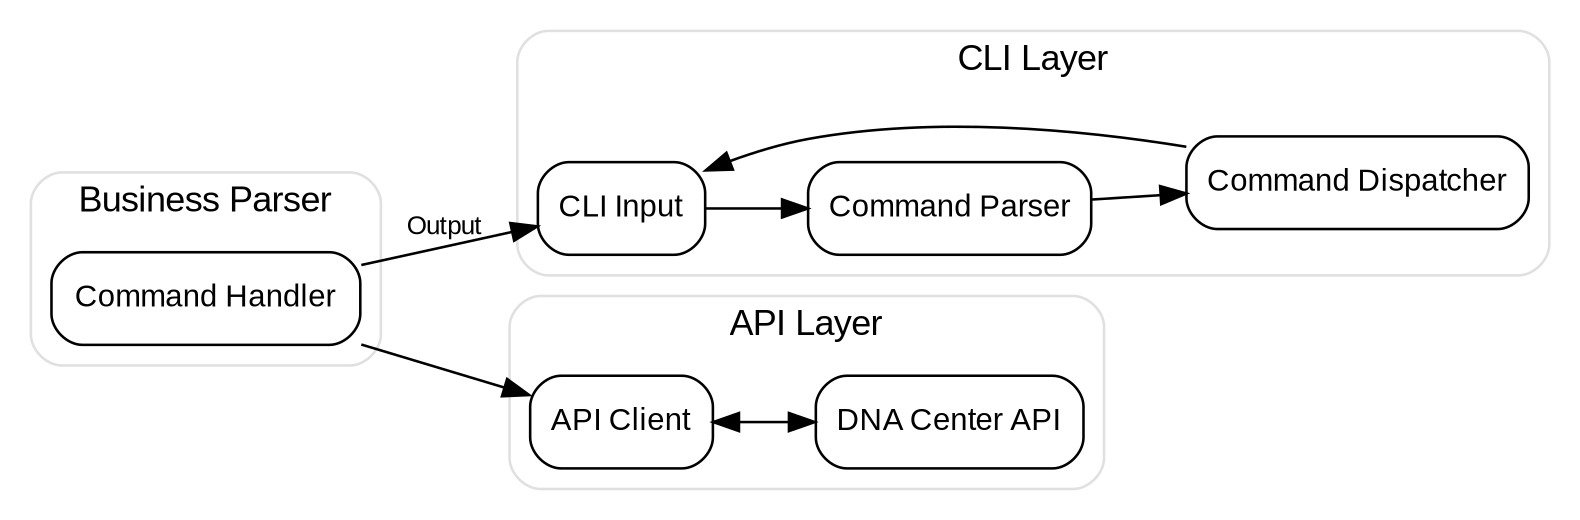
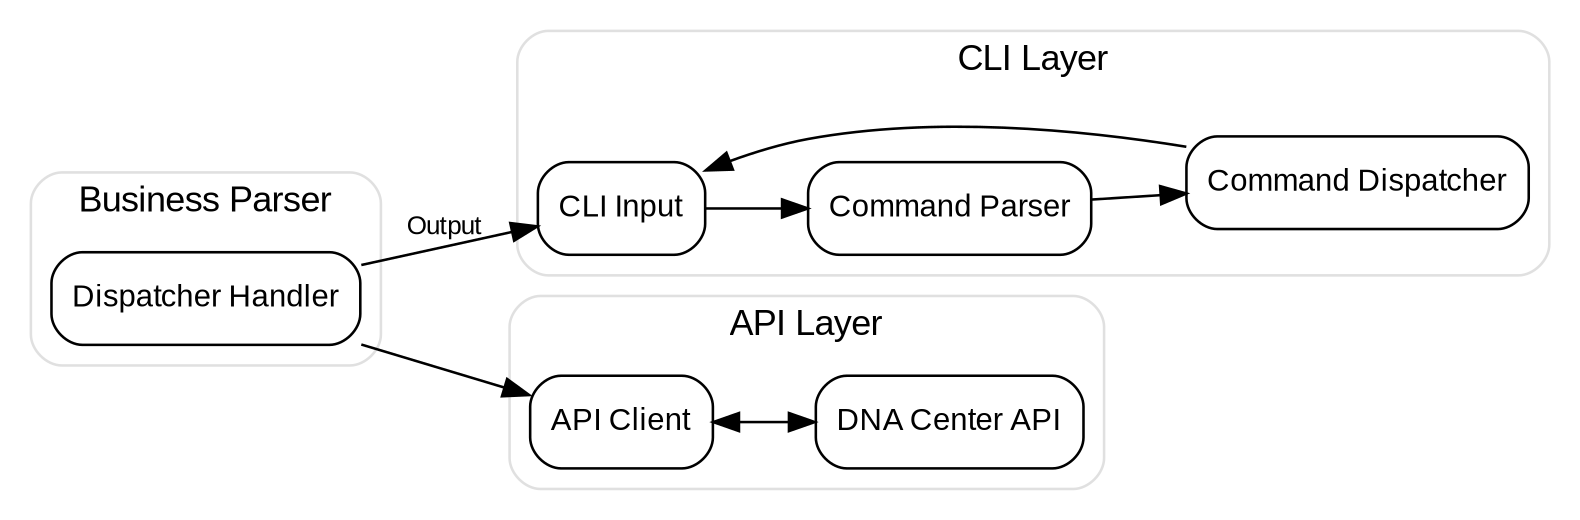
node "Command Handler": label "Command Handler" -> "Dispatcher Handler"
